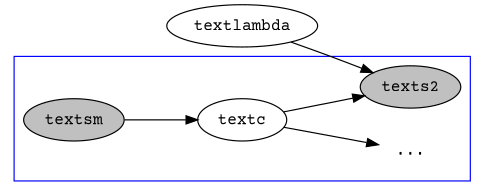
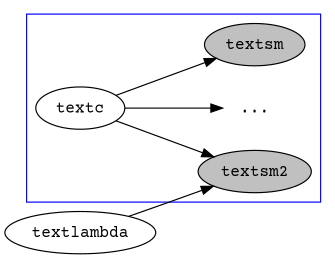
node "texts2": label "texts2" -> "textsm2"
edge "textsm" -> "textc": reversed
